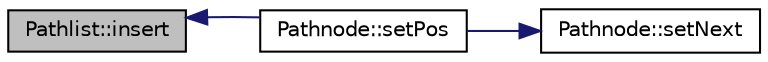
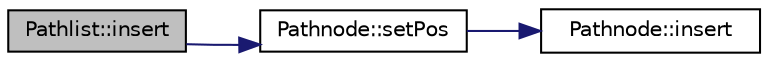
edge "Pathnode::setPos" -> "Pathlist::insert": reversed
node "Pathnode::setNext": label "Pathnode::setNext" -> "Pathnode::insert"
